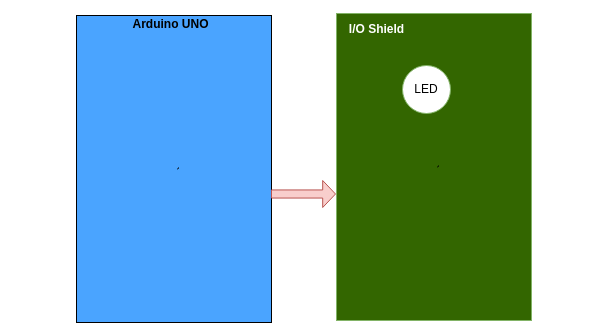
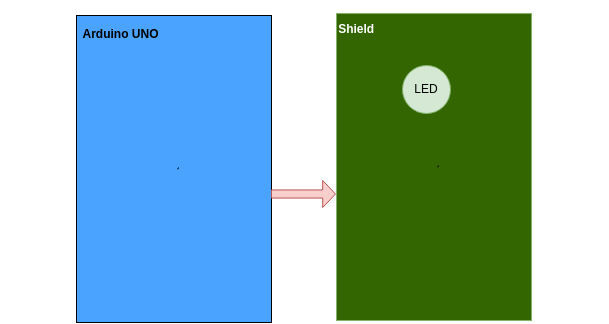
node "Arduino UNO": moved (171, 25) -> (121, 35)
node "I/O Shield": moved (376, 30) -> (346, 30)
node "LED": fillcolor #ffffff -> #d5e8d4
